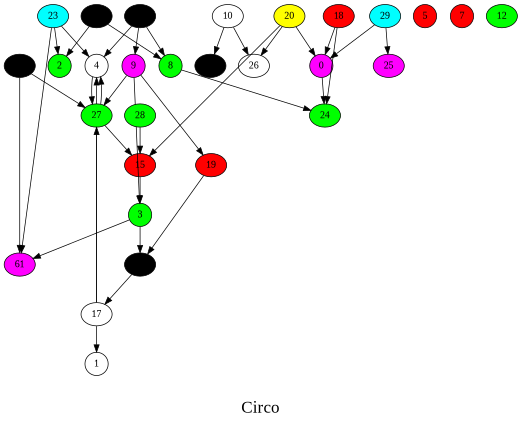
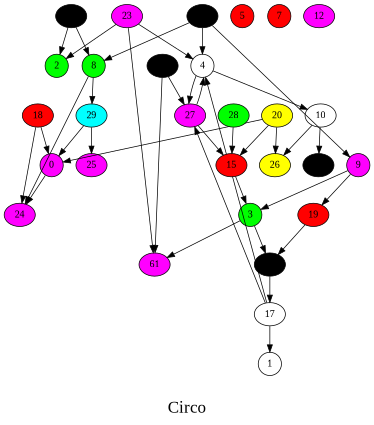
node "23": fillcolor cyan -> magenta
node "12": fillcolor green -> magenta
node "26": fillcolor white -> yellow
edge "8" -> "29": added
edge "9" -> "27": removed
edge "4" -> "10": added
node "27": fillcolor green -> magenta
node "24": fillcolor green -> magenta
